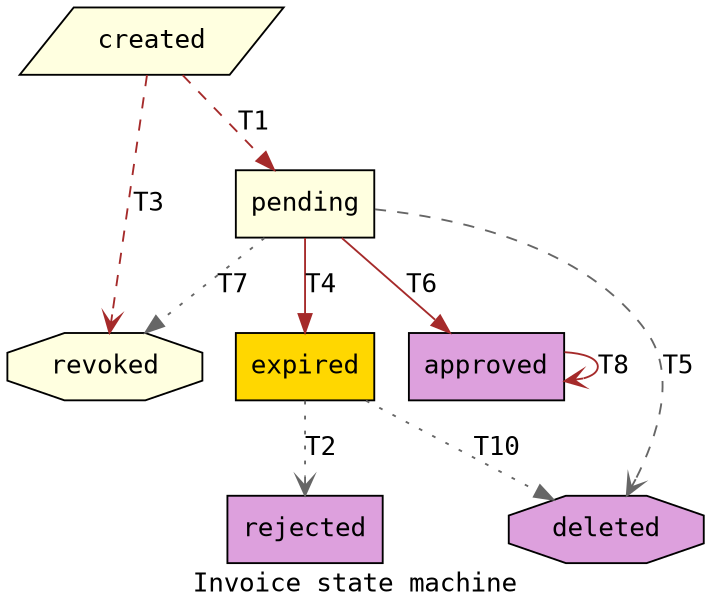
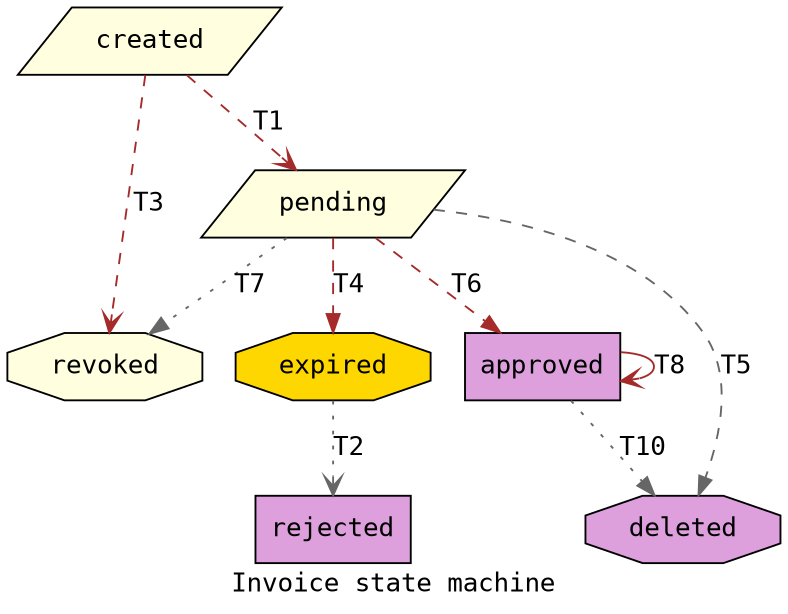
edge "created" -> "pending": arrowhead normal -> vee
node "pending": shape box -> parallelogram
edge "pending" -> "expired": style solid -> dashed
edge "pending" -> "approved": style solid -> dashed
edge "pending" -> "deleted": arrowhead vee -> normal
node "expired": shape box -> octagon
edge "expired" -> "deleted": now "approved" -> "deleted"
